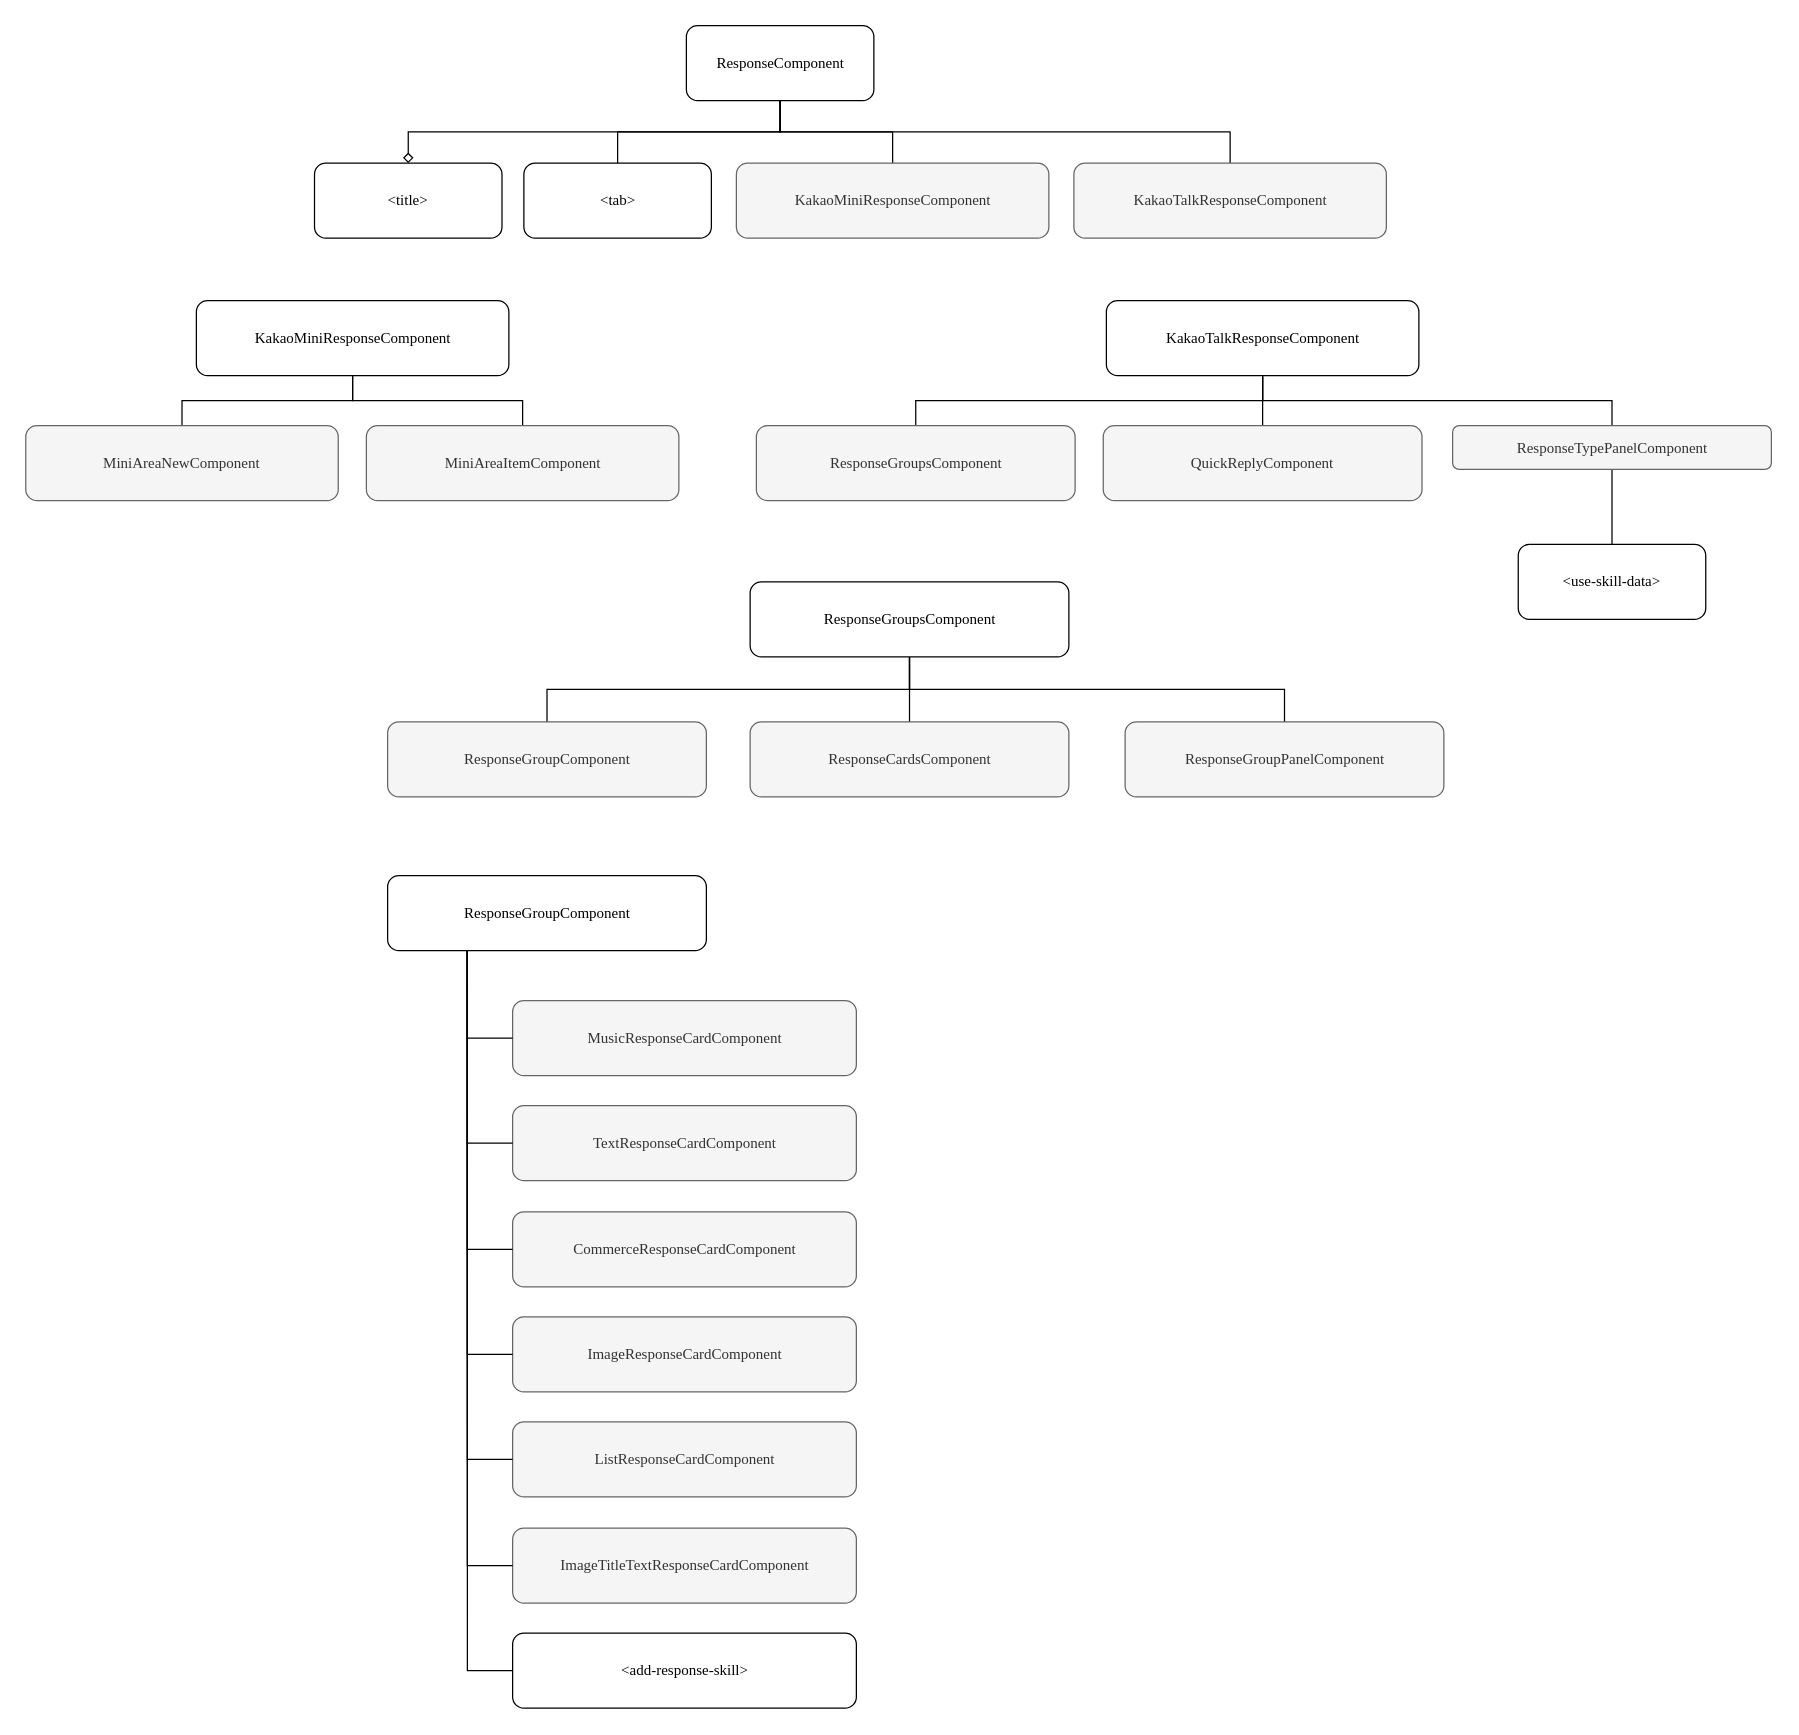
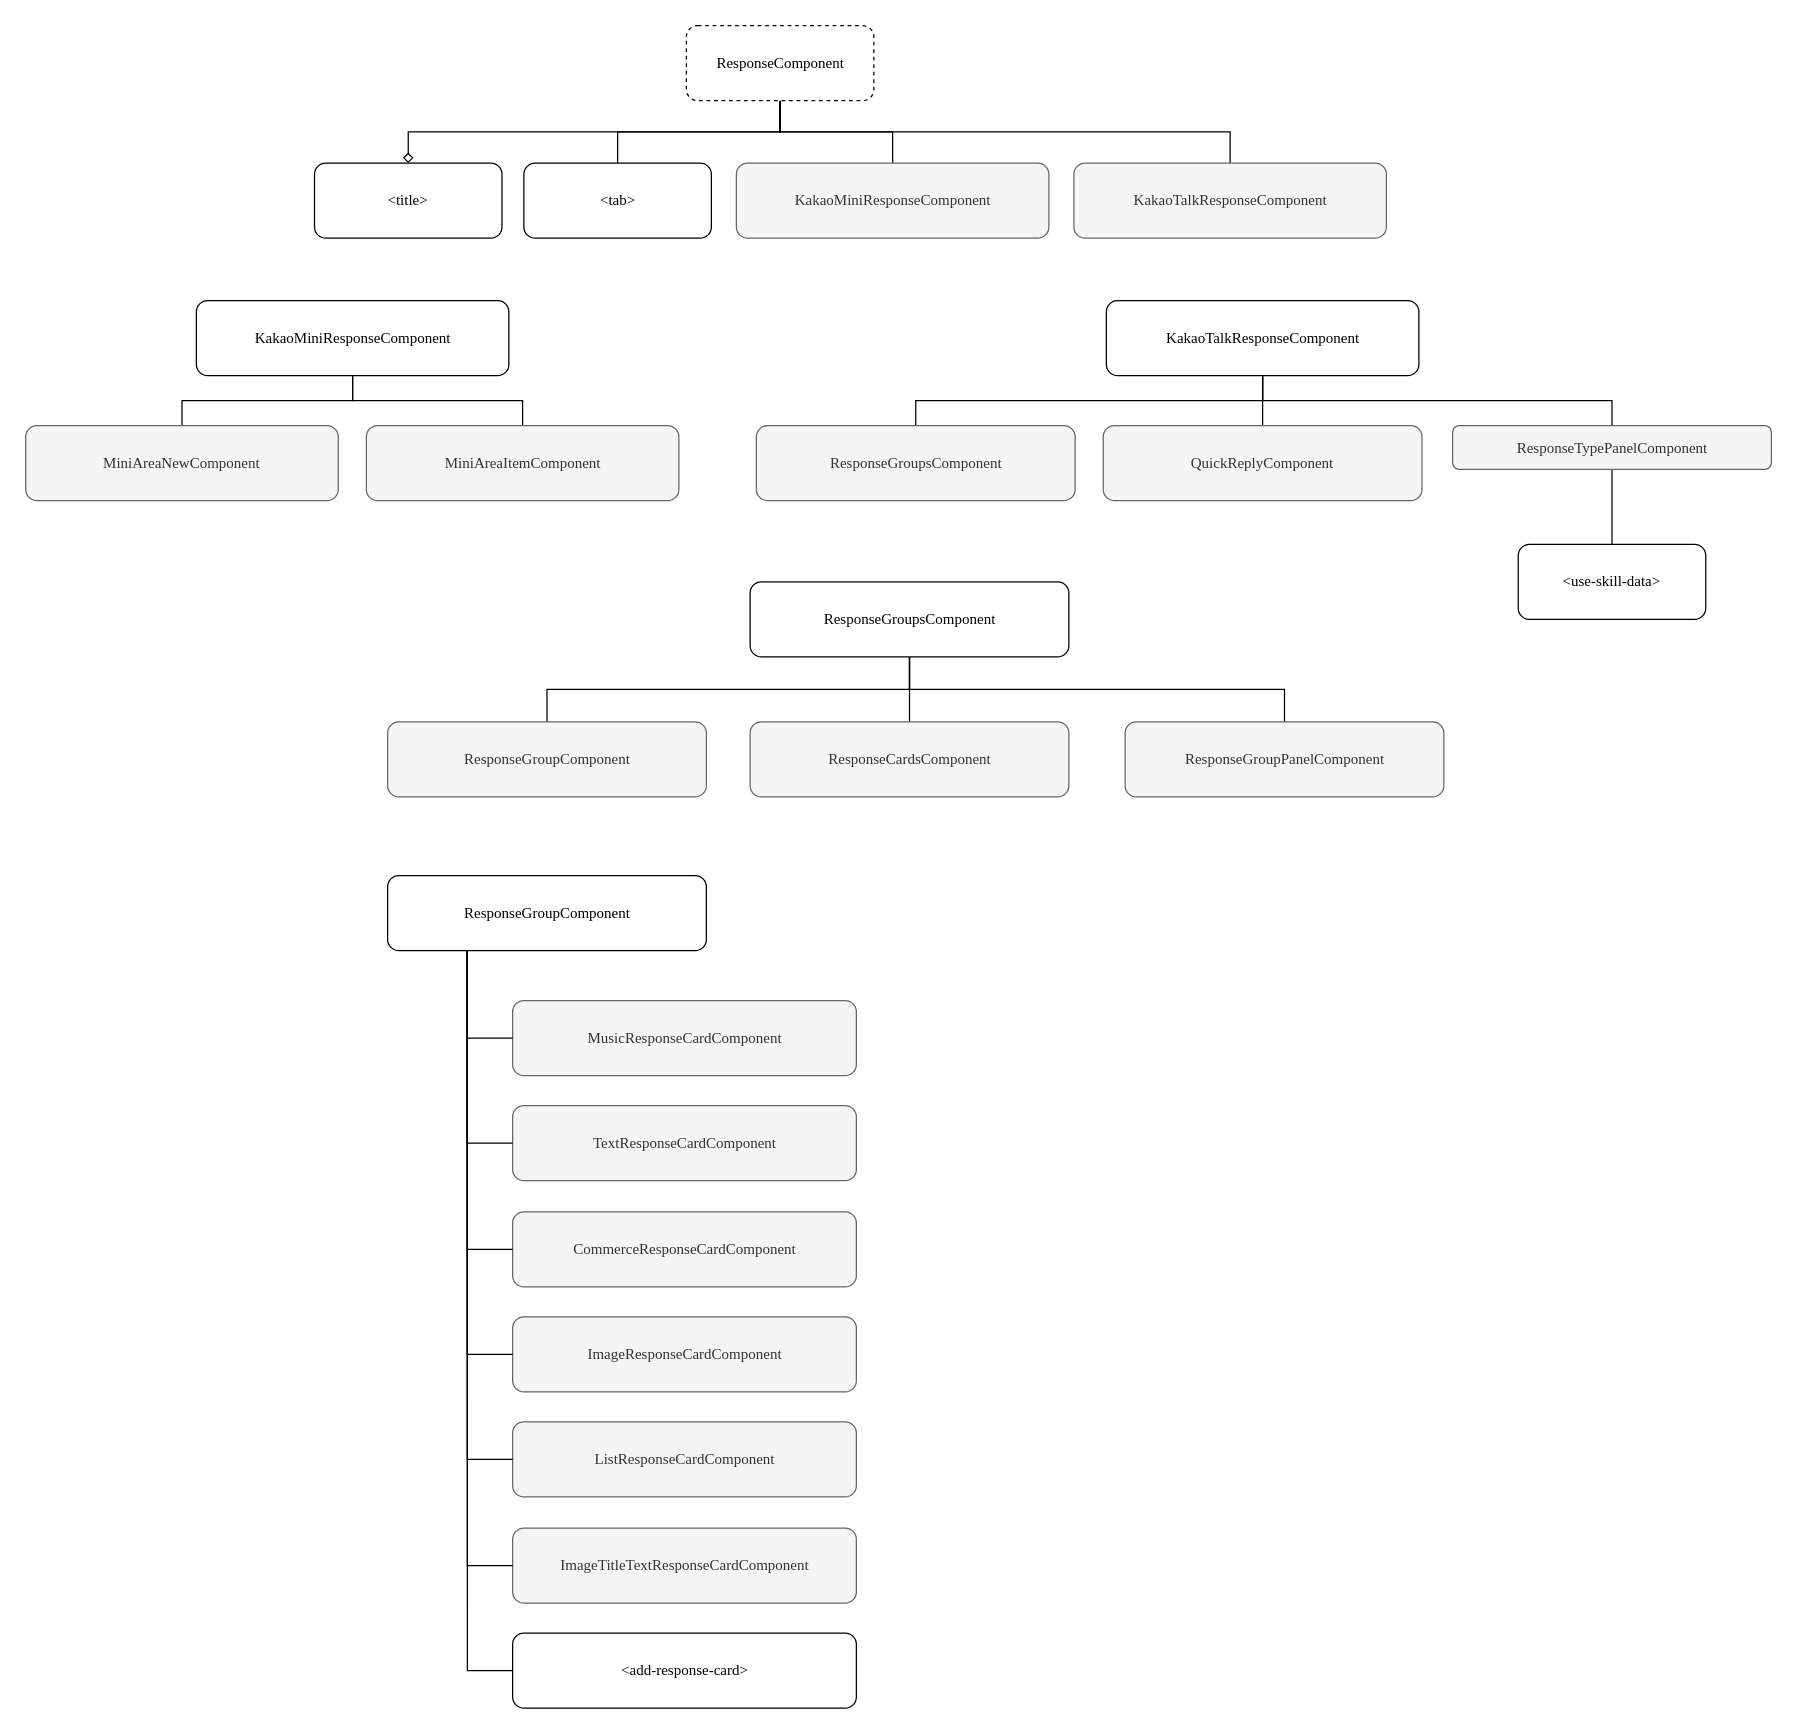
node "ResponseComponent": style solid -> dashed
node "<add-response-skill>": label "<add-response-skill>" -> "<add-response-card>"
